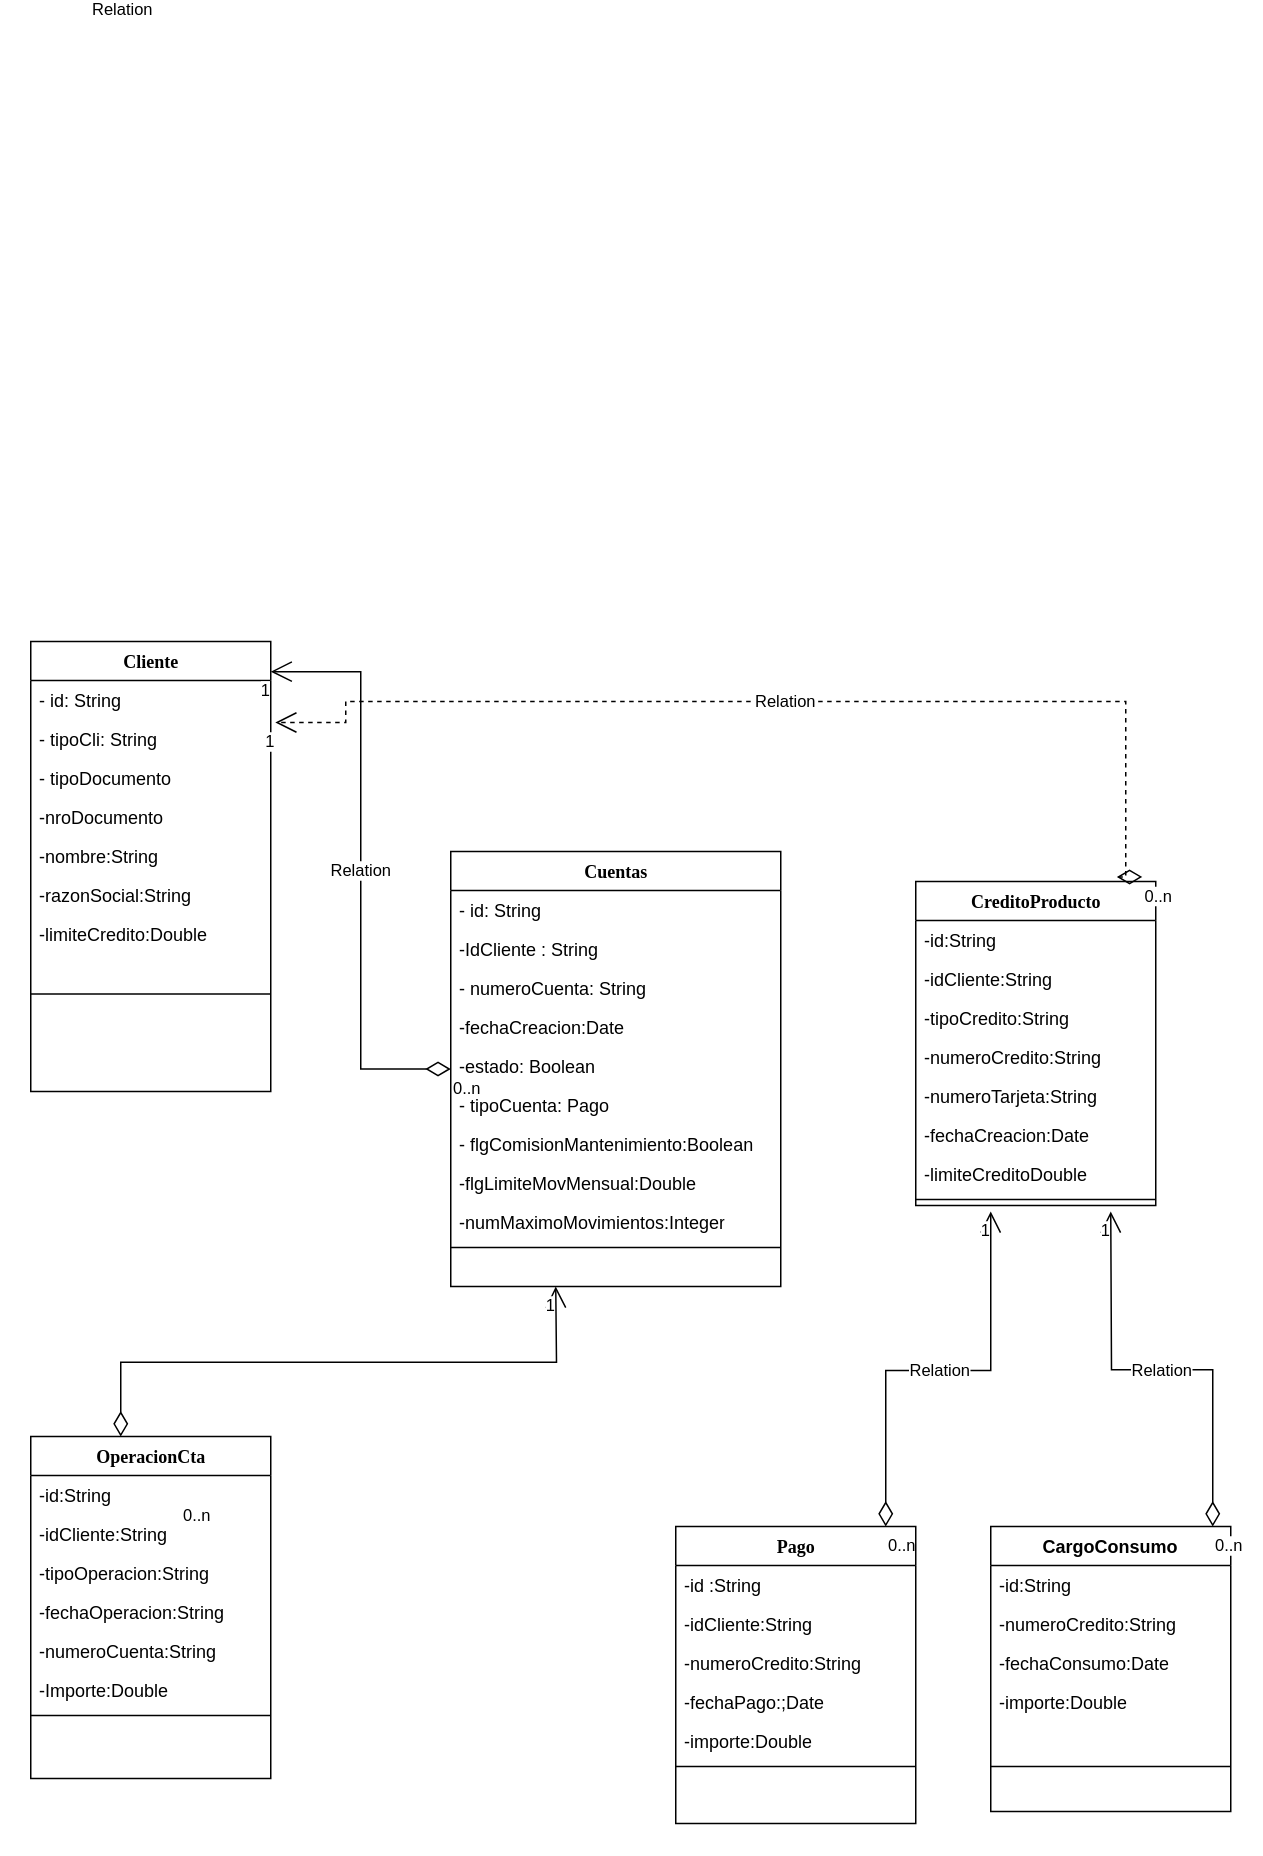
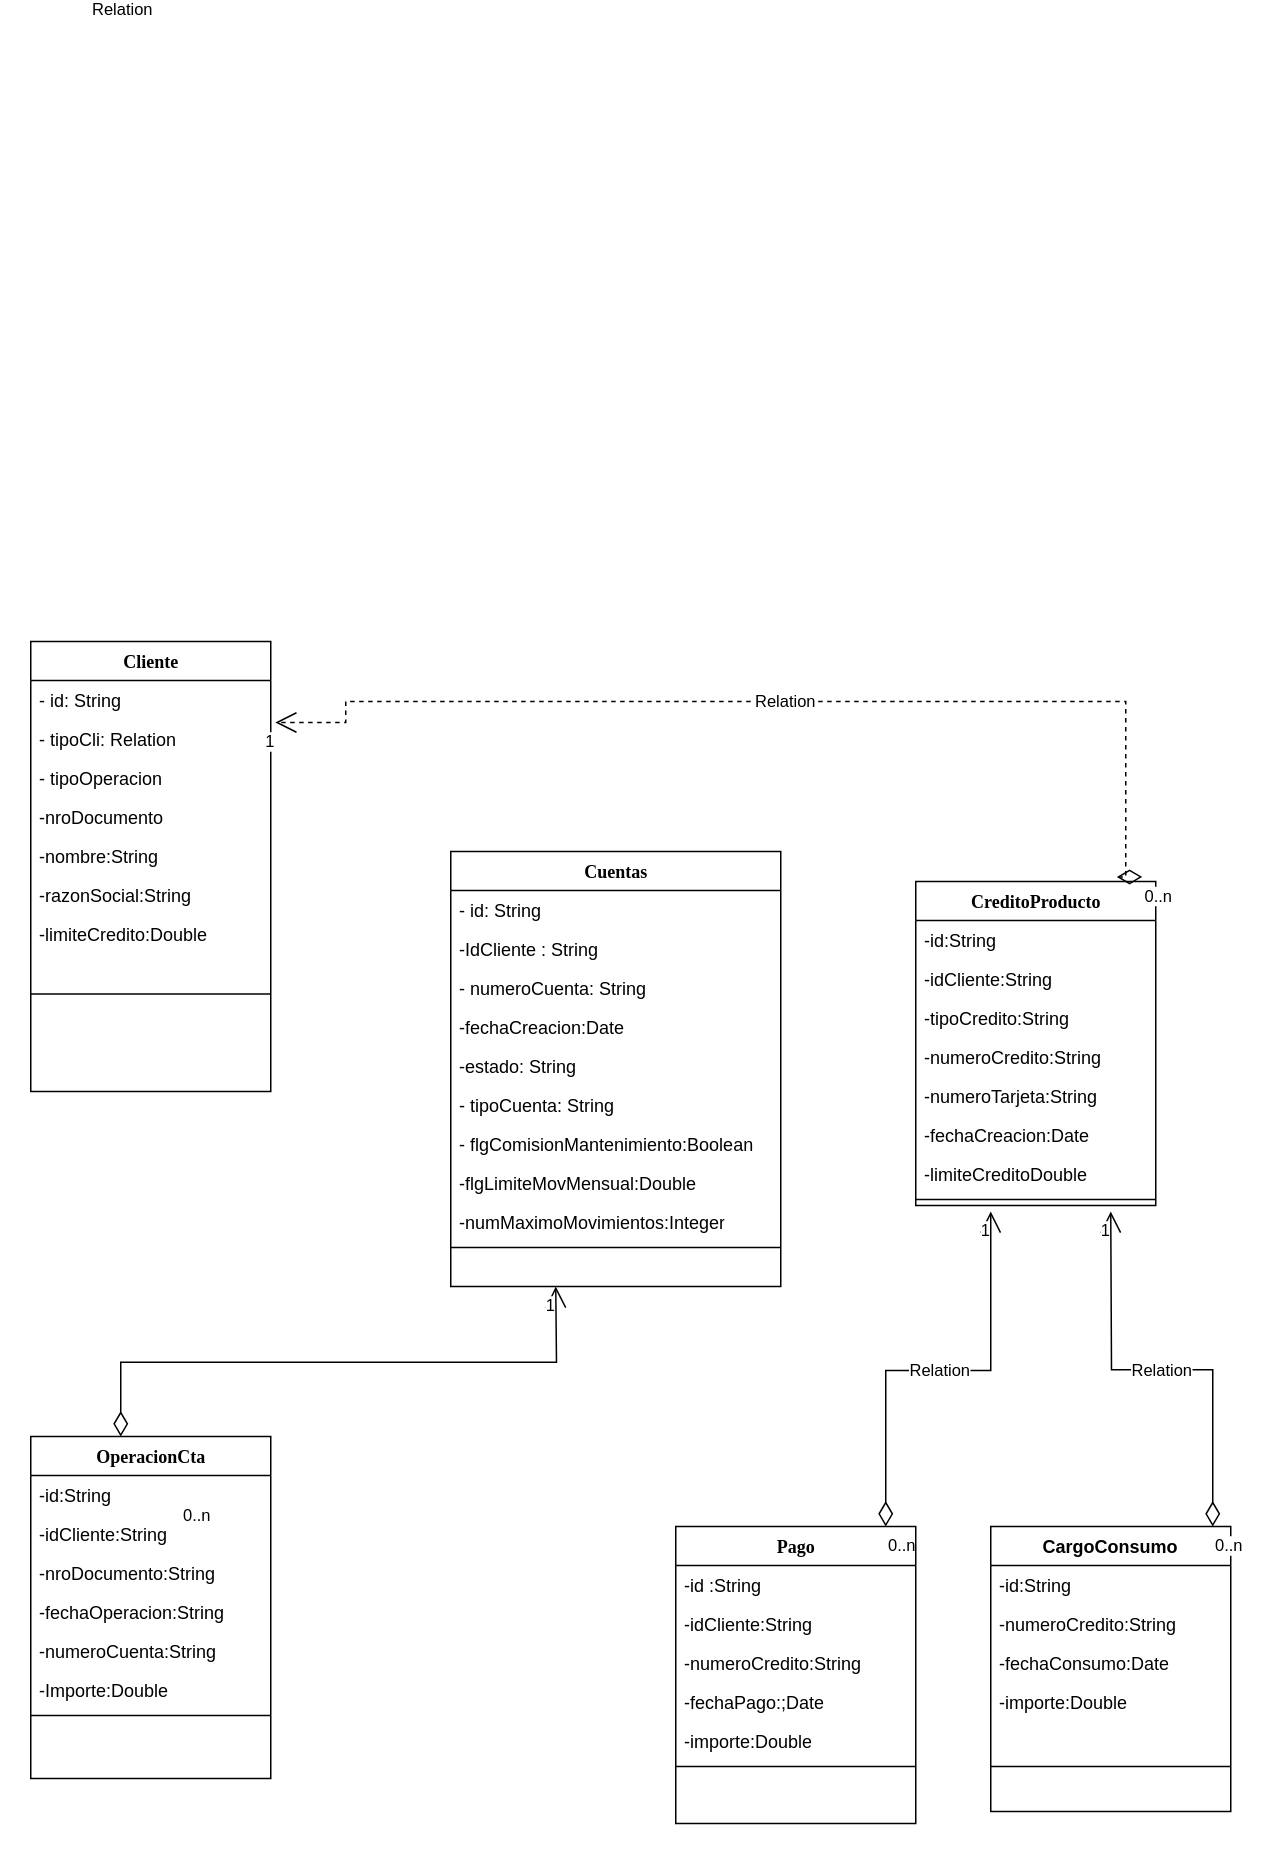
node "- tipoCli: String": label "- tipoCli: String" -> "- tipoCli: Relation"
node "- tipoDocumento": label "- tipoDocumento" -> "- tipoOperacion"
edge "Cliente" -- "Cuentas": removed, labels "1", "Relation", "0..n"
node "-estado: Boolean": label "-estado: Boolean" -> "-estado: String"
node "- tipoCuenta: Pago": label "- tipoCuenta: Pago" -> "- tipoCuenta: String"
node "-tipoOperacion:String": label "-tipoOperacion:String" -> "-nroDocumento:String"
